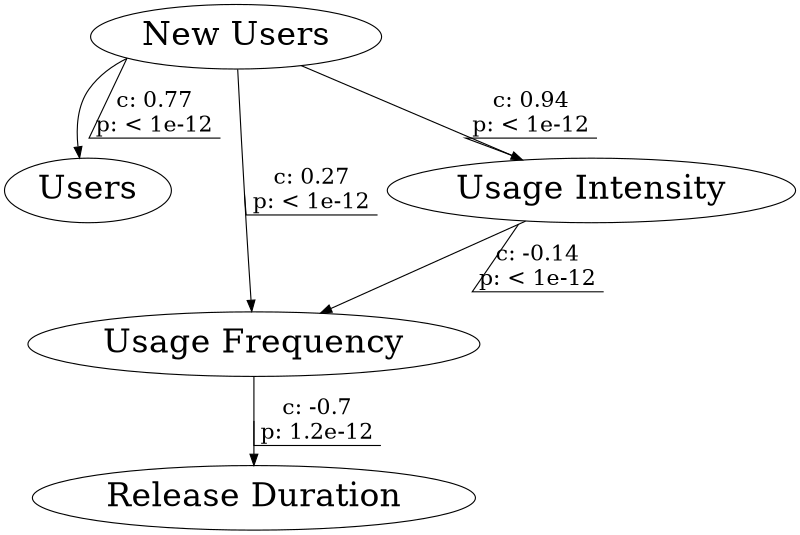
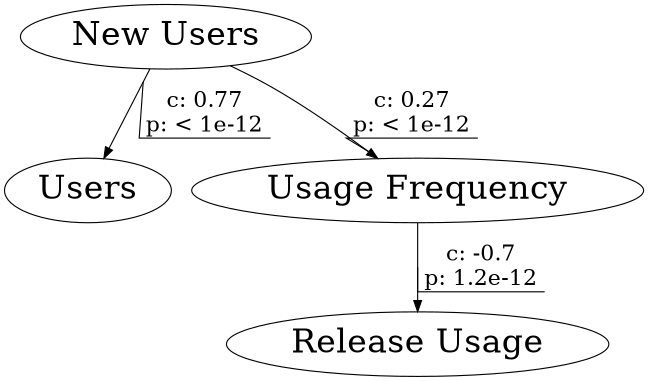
node "Usage Intensity": removed
node "Release Duration": label "Release Duration" -> "Release Usage"
